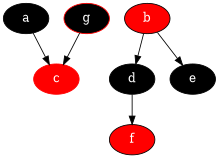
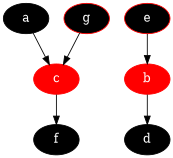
node "b": color black -> red
edge "b" -> "e": reversed
node "e": color black -> red
edge "d" -> "f": now "c" -> "f"
node "f": fillcolor red -> black
